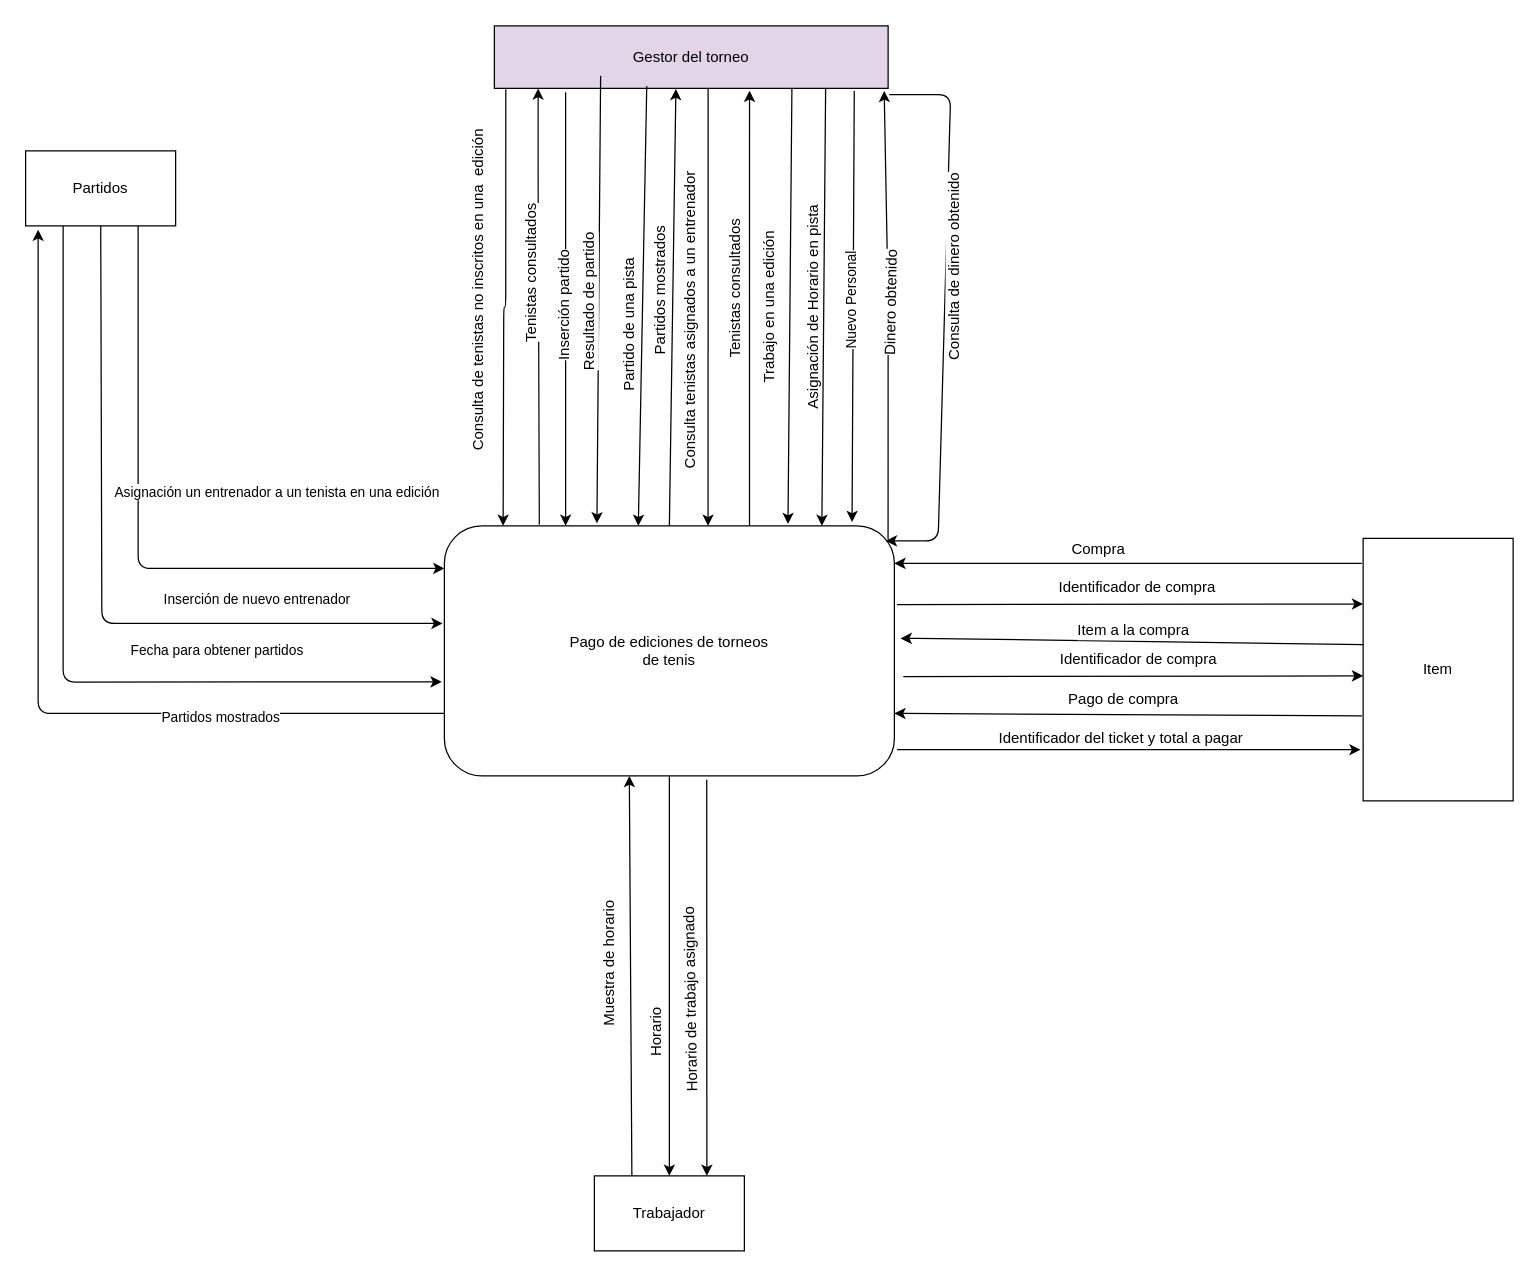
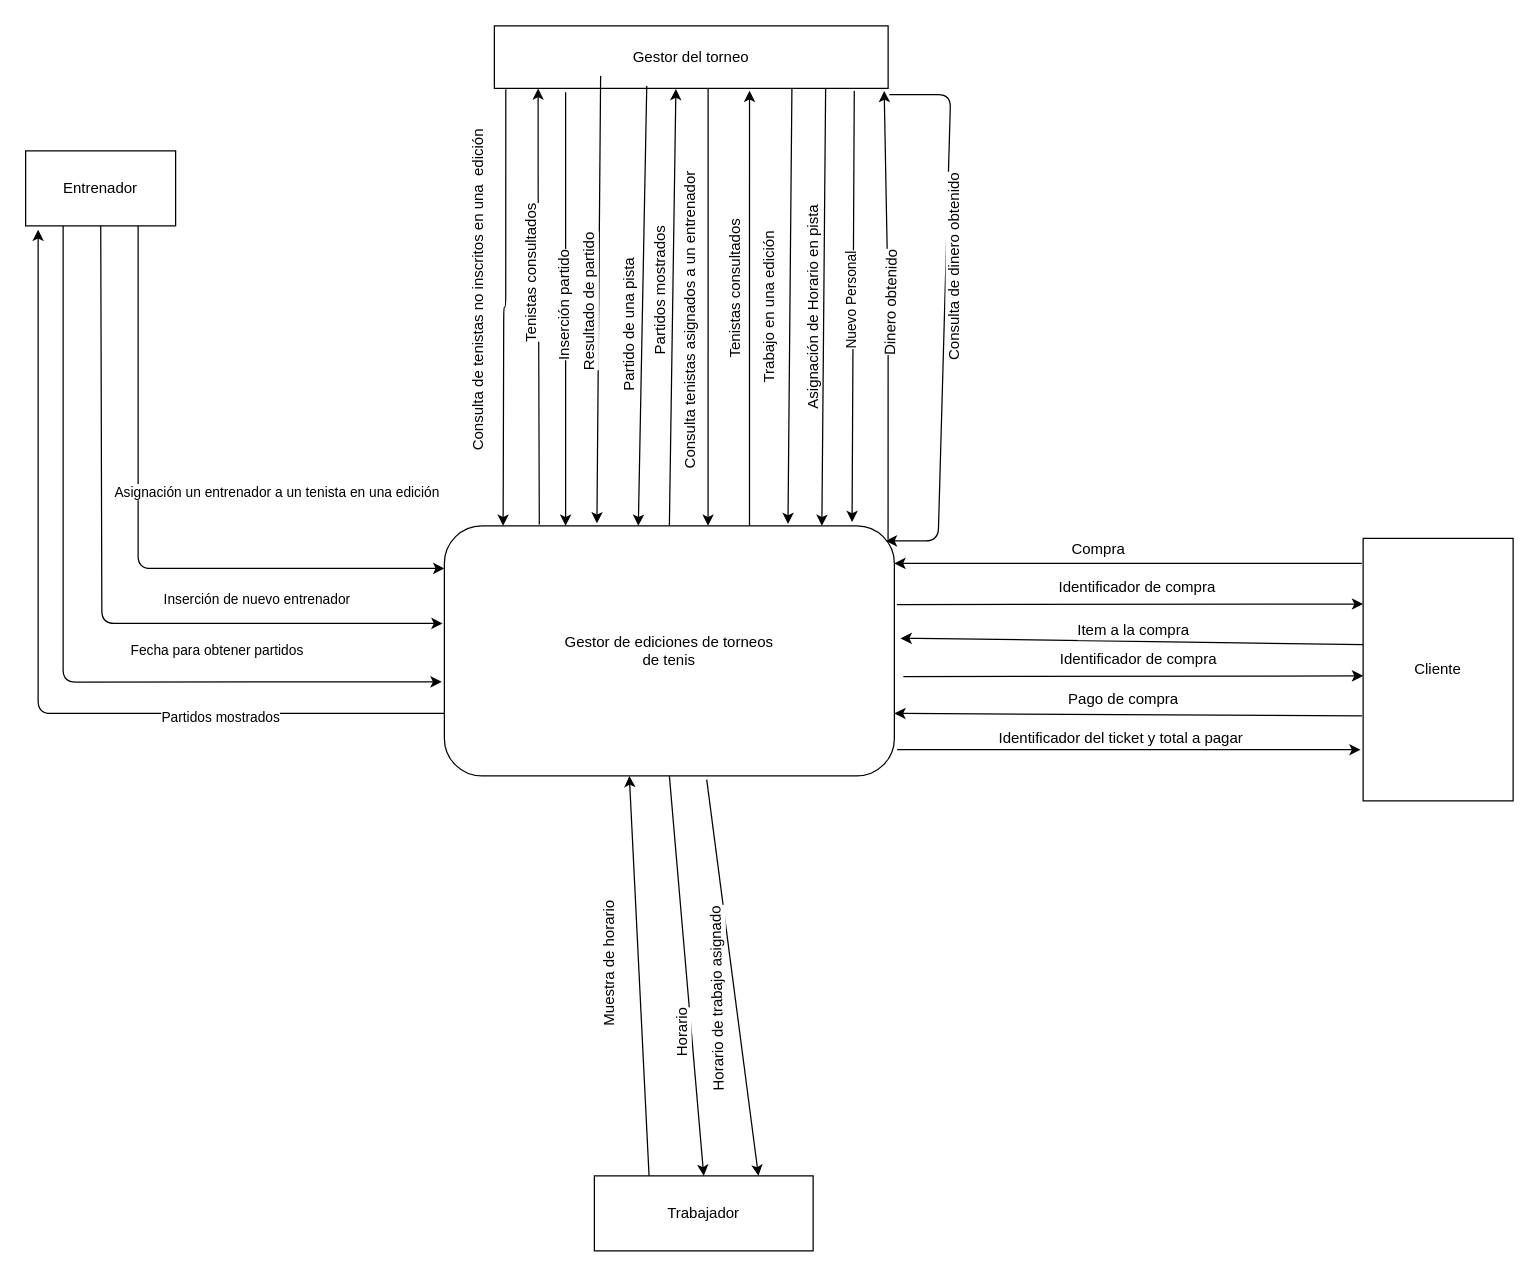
node "Gestor del torneo": fillcolor #e1d5e7 -> #ffffff
node "Partidos": label "Partidos" -> "Entrenador"
node "Pago de ediciones de torneos de tenis": label "Pago de ediciones de torneos de tenis" -> "Gestor de ediciones de torneos de tenis"
node "Item": label "Item" -> "Cliente"
node "Trabajador": size 150x75 -> 219x75
